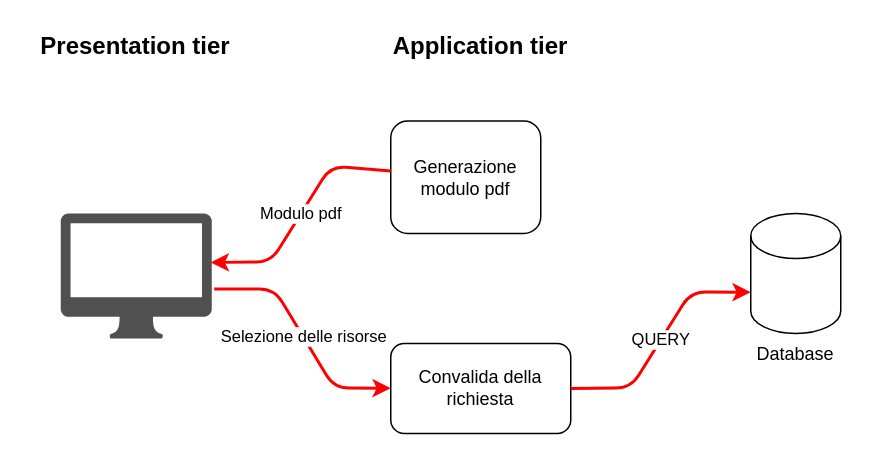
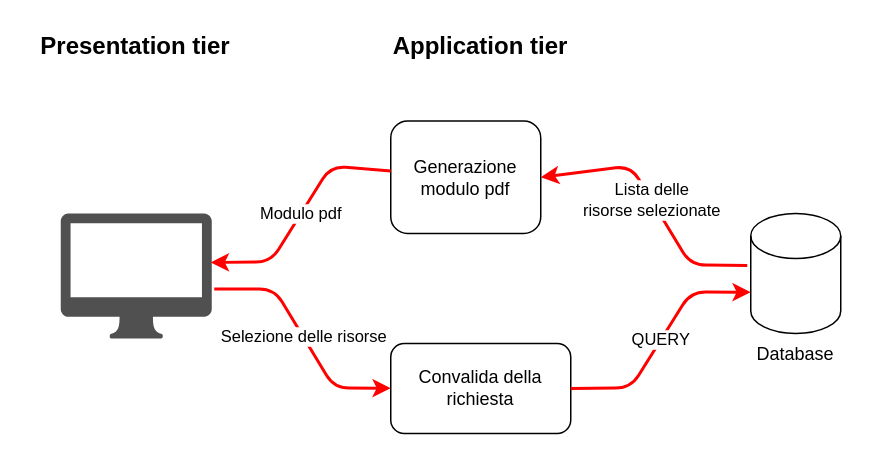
edge "Database" -> "Generazione modulo pdf": added, label "Lista delle risorse selezionate"
